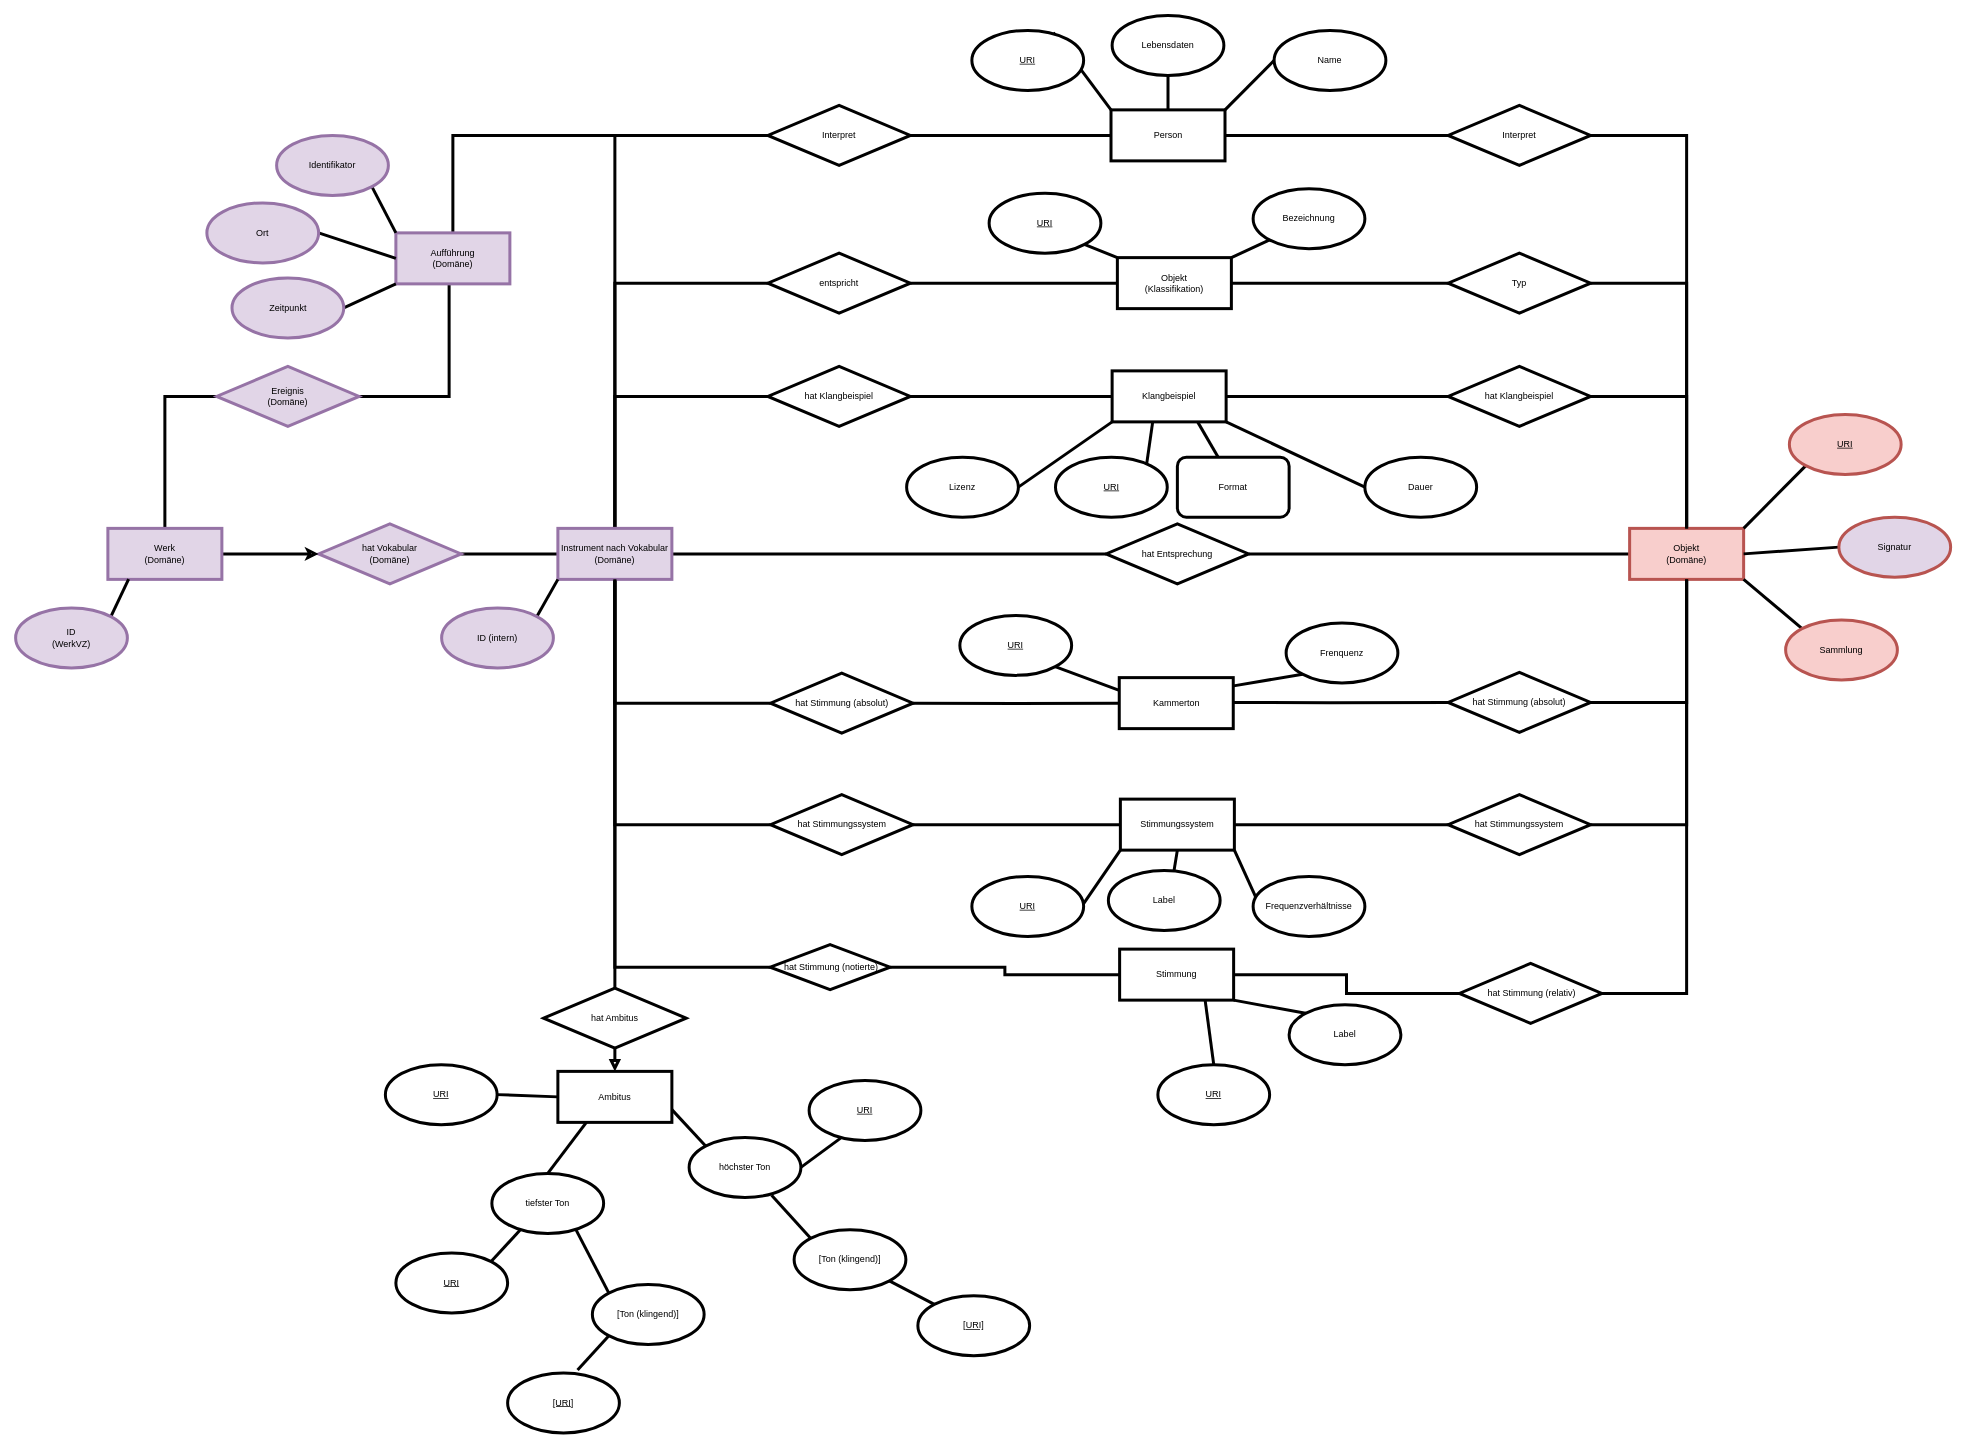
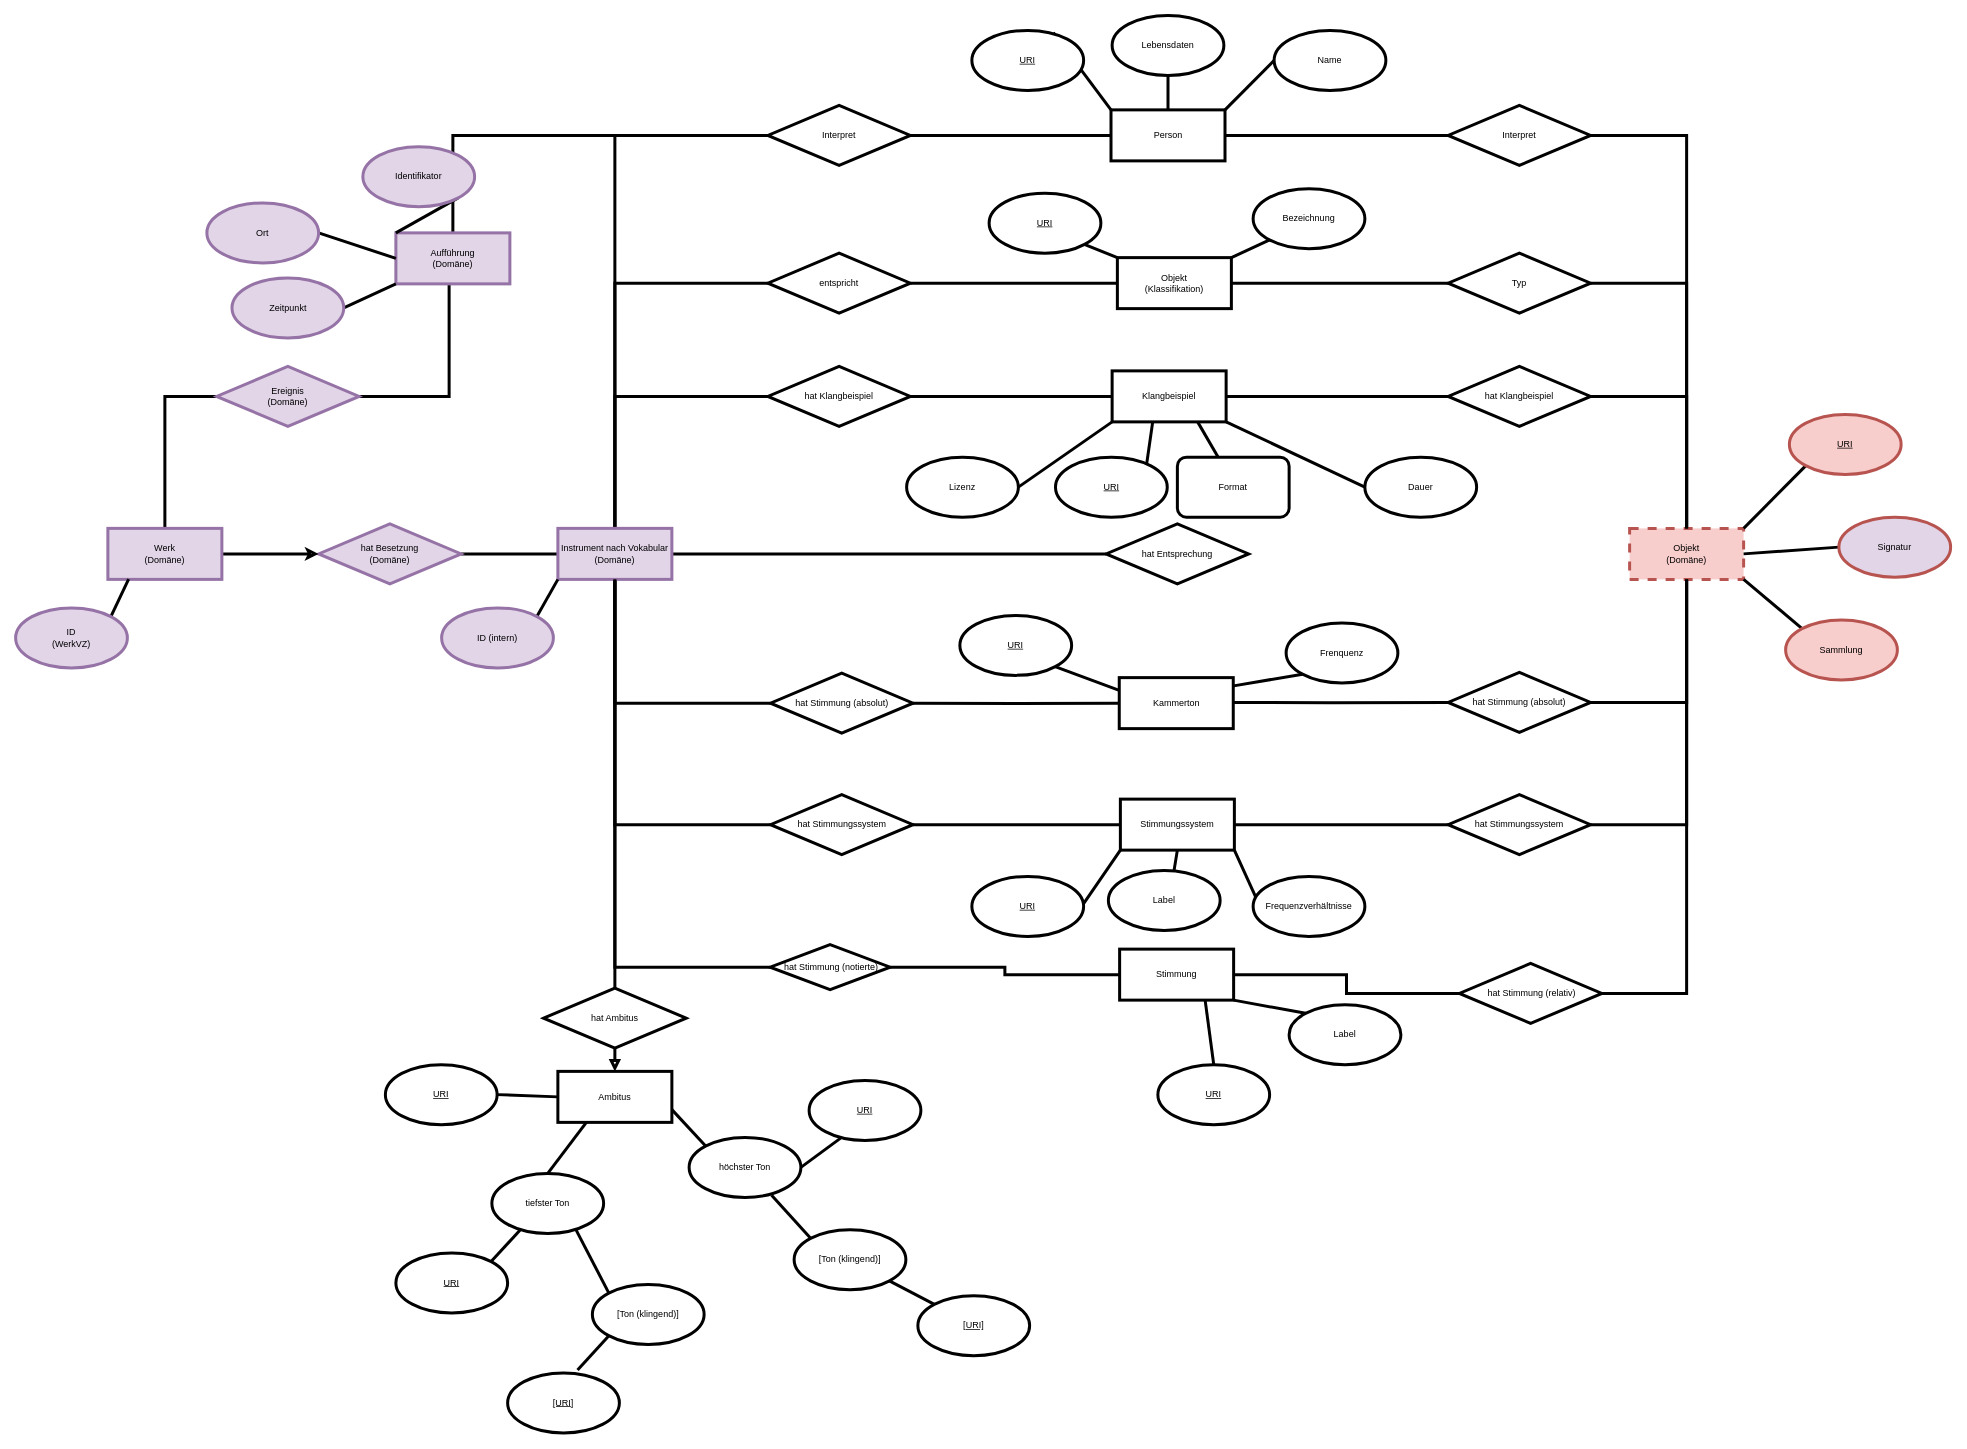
node "Identifikator": moved (332, 165) -> (419, 177)
node "hat Vokabular (Domäne)": label "hat Vokabular (Domäne)" -> "hat Besetzung (Domäne)"
edge "hat Entsprechung" -- "Objekt (Domäne)": removed
node "Objekt (Domäne)": style solid -> dashed
